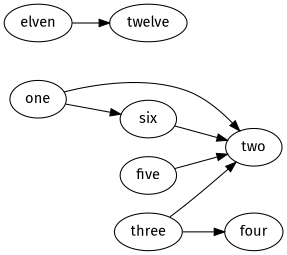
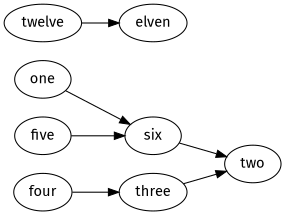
edge "elven" -> "twelve": reversed
edge "one" -> "two": removed
edge "five" -> "two": now "five" -> "six"
edge "three" -> "four": reversed
